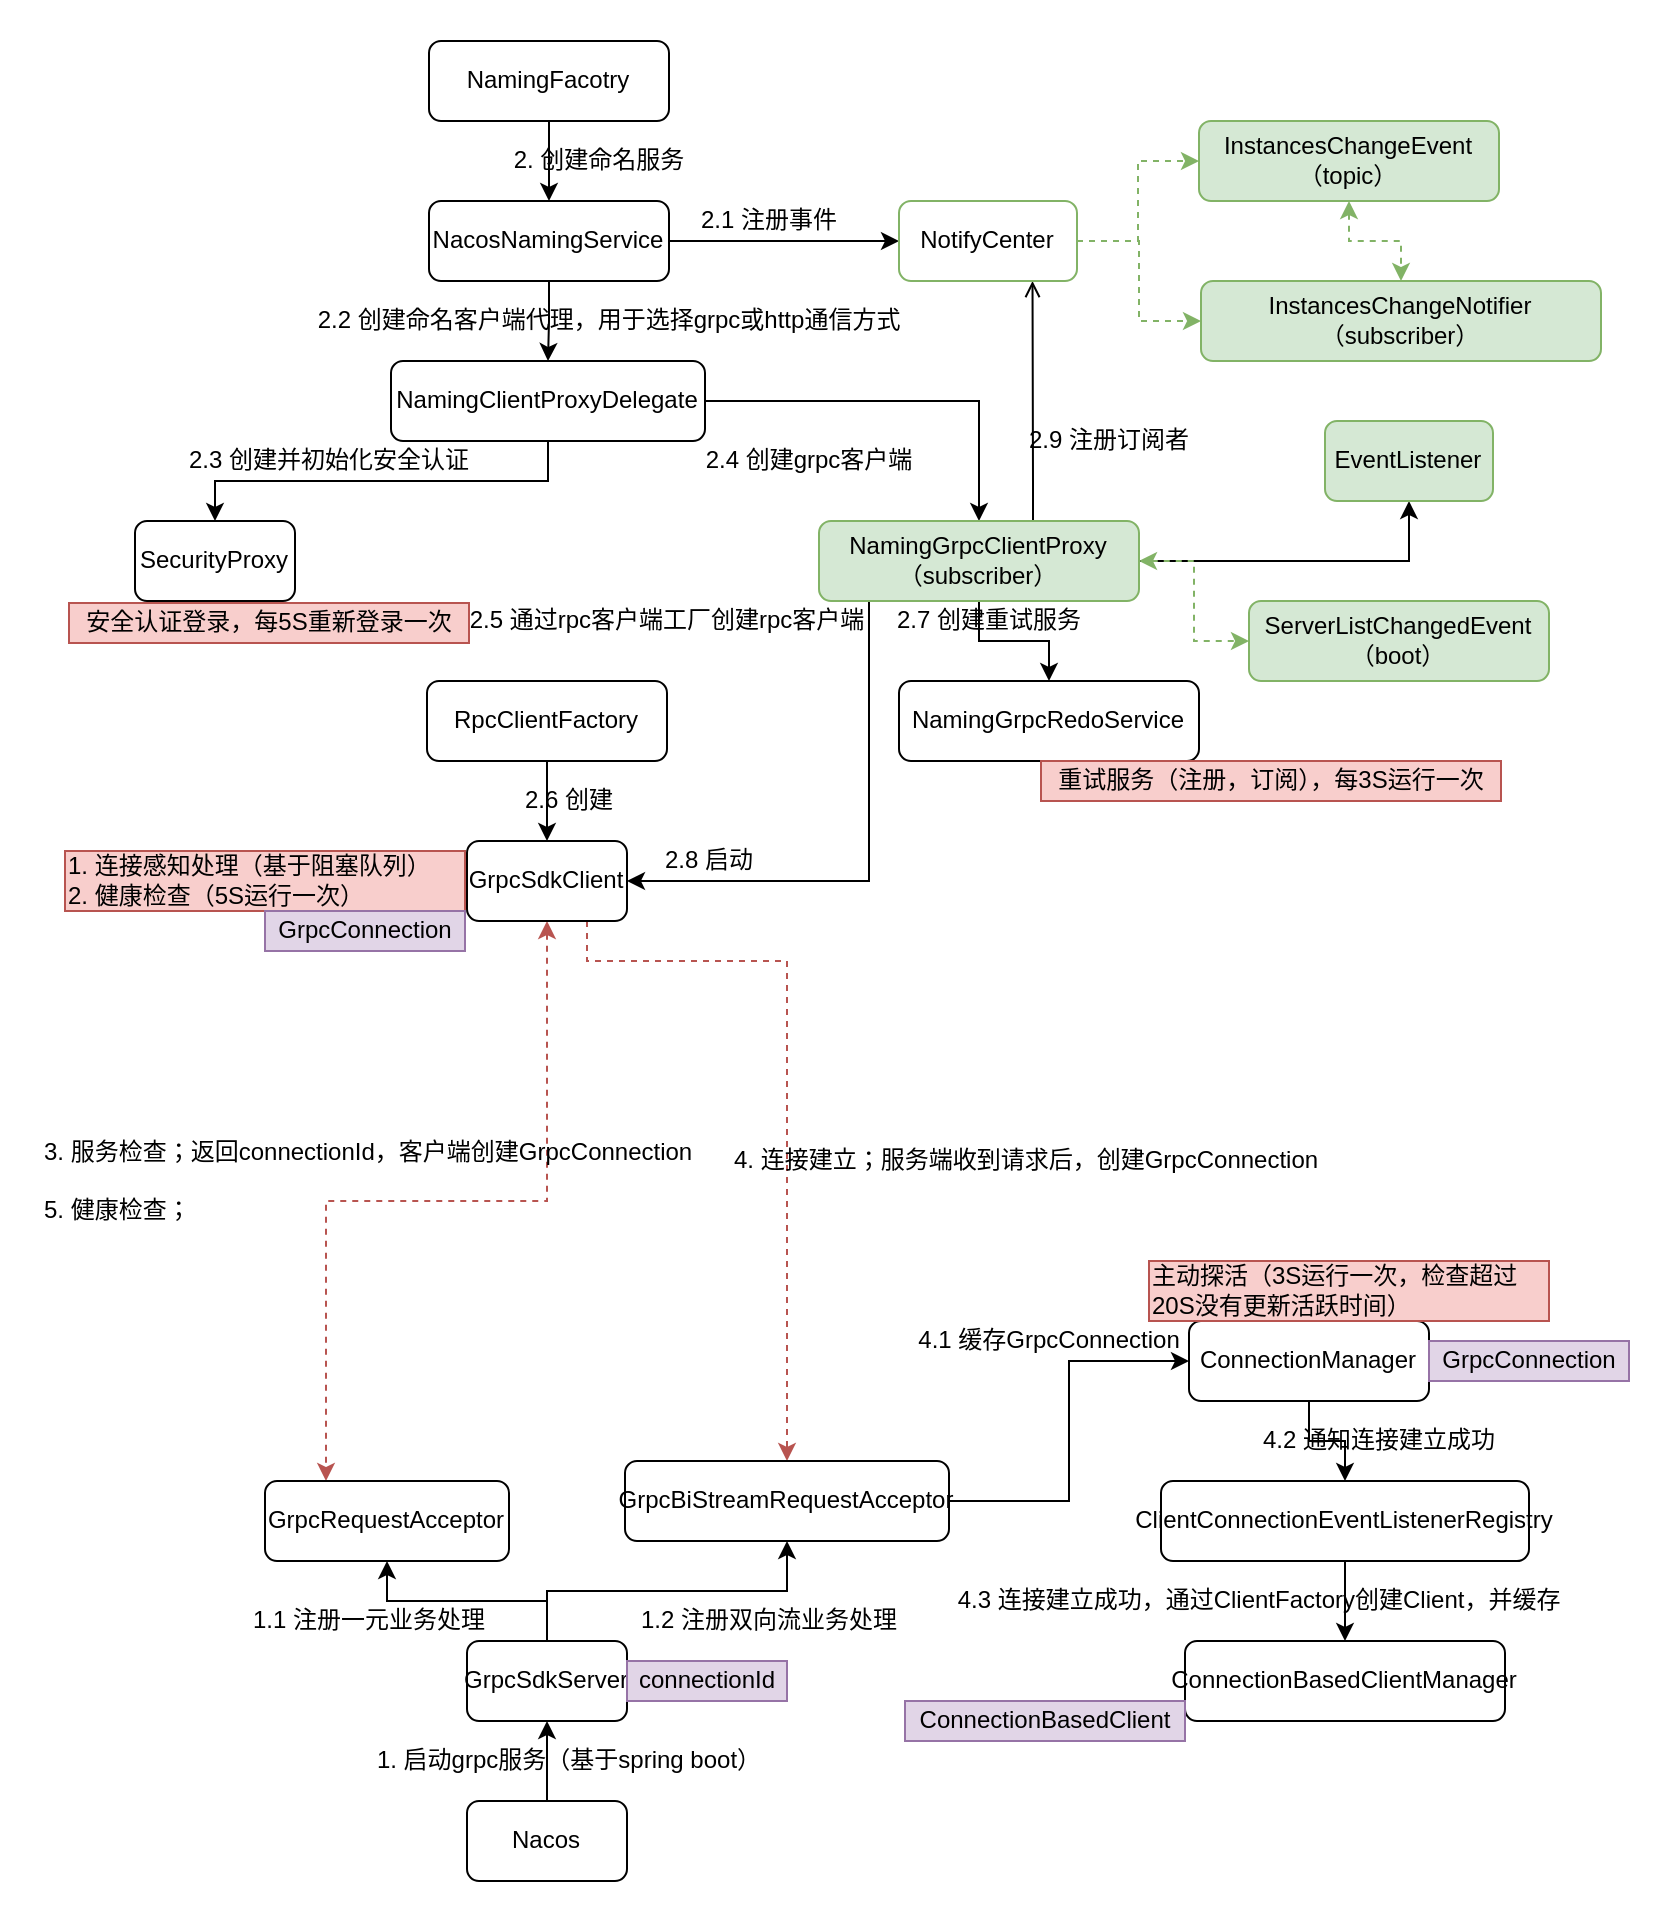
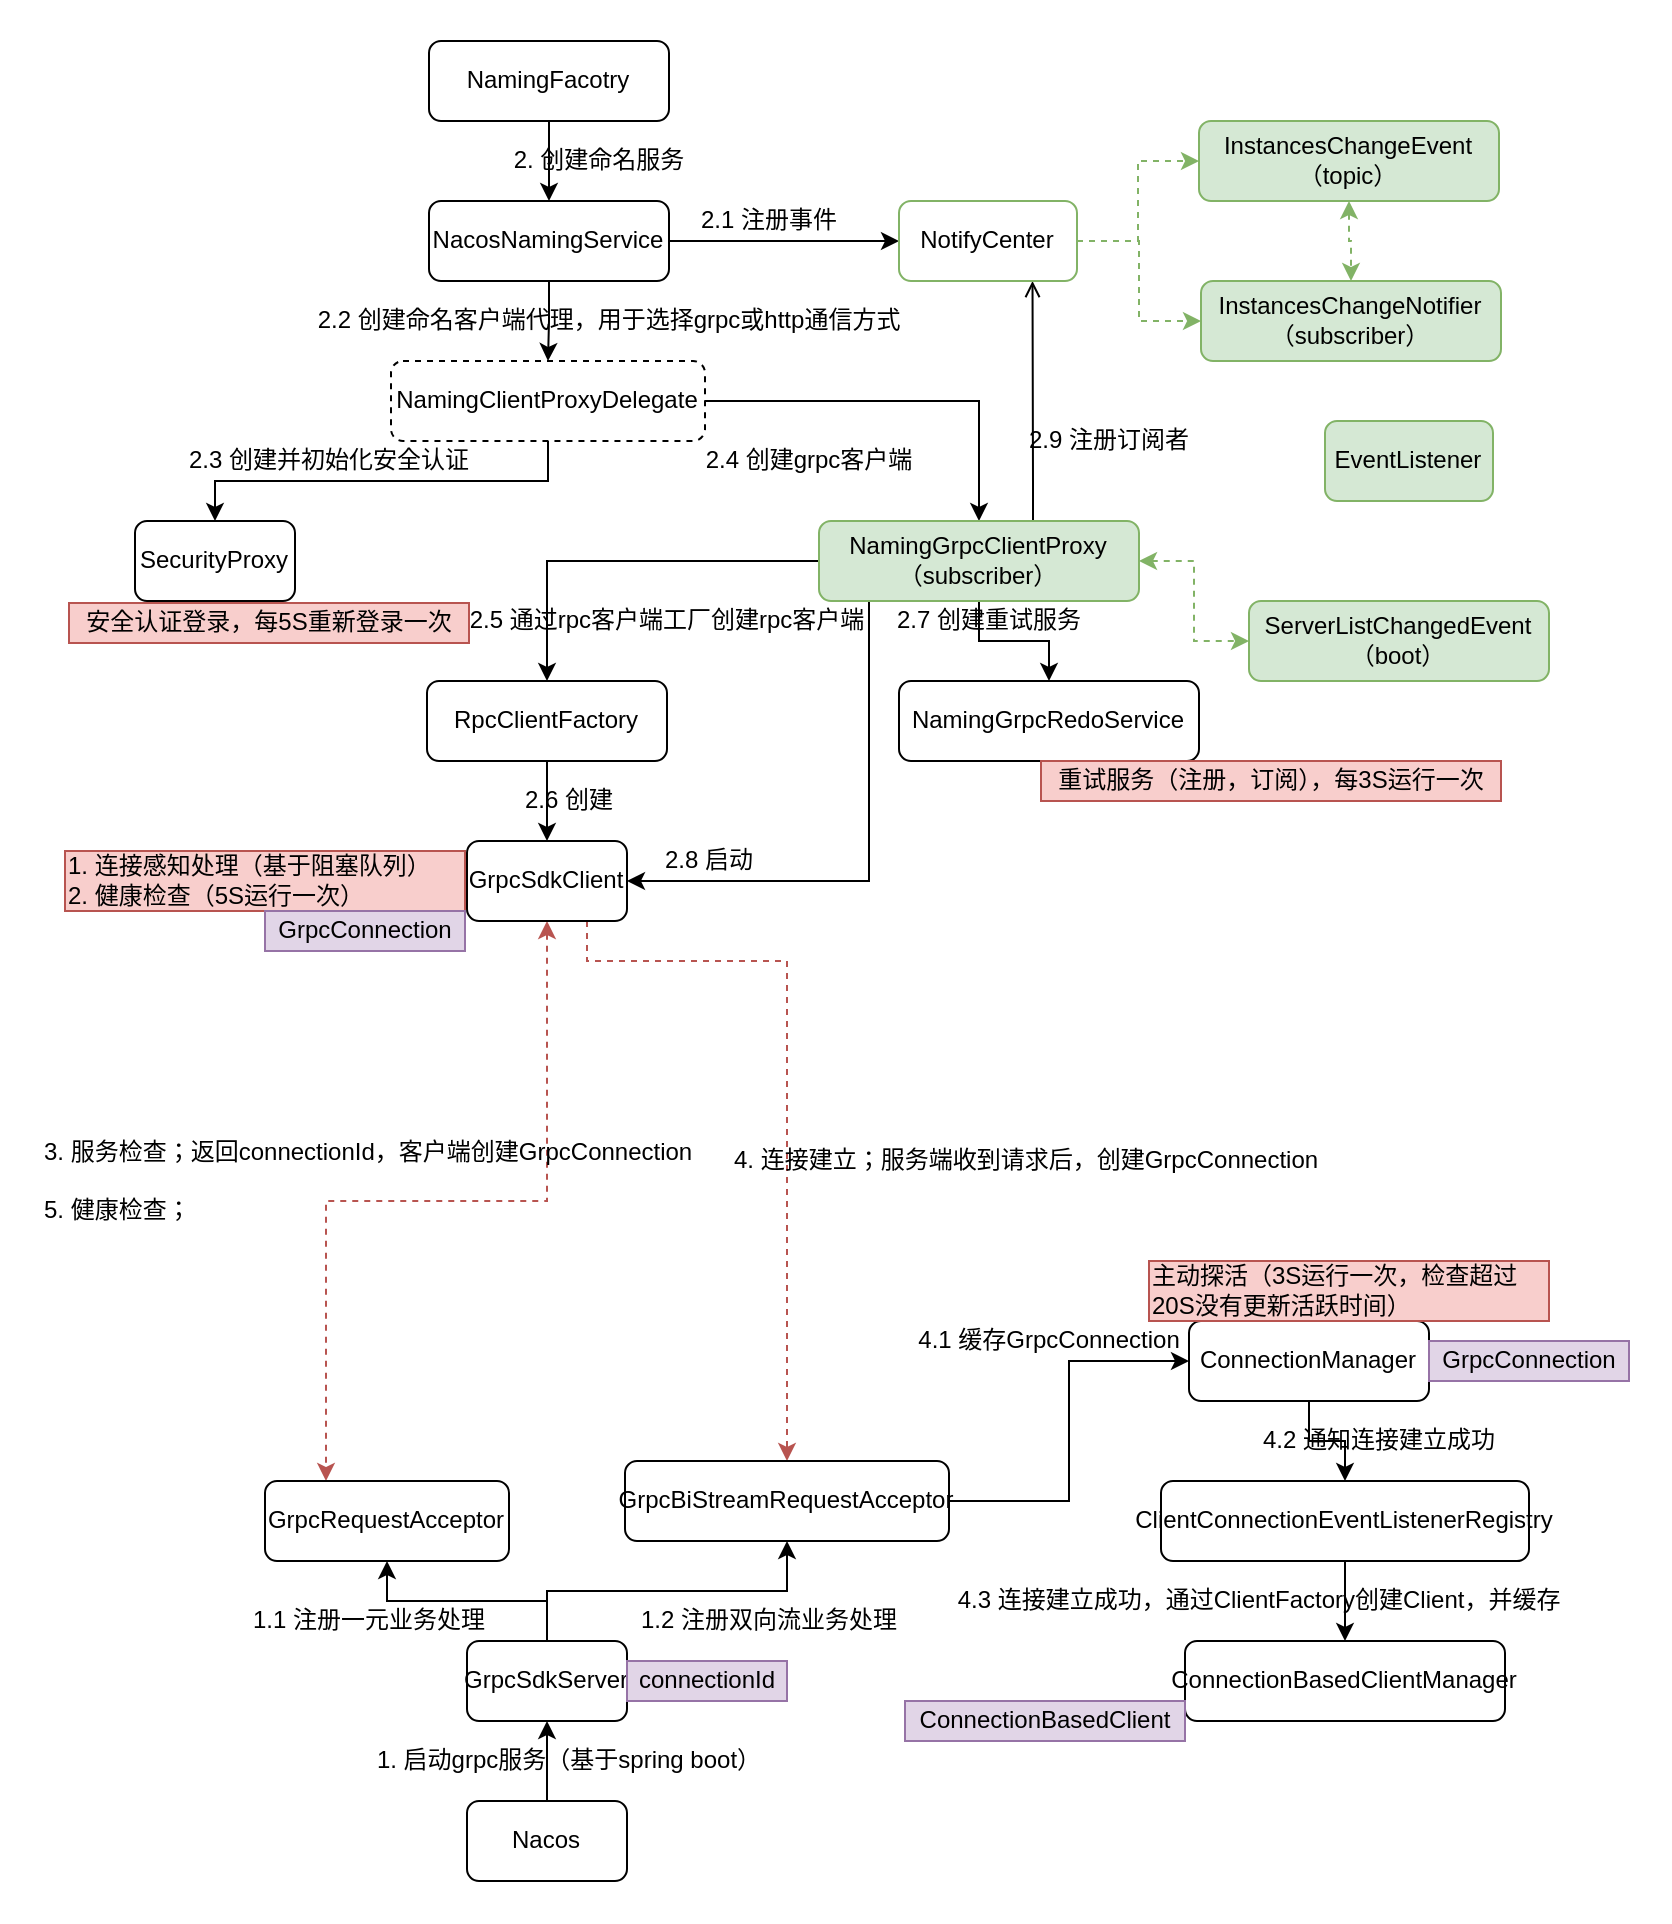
node "InstancesChangeNotifier （subscriber）": size 400x80 -> 300x80
node "NamingClientProxyDelegate": style solid -> dashed
edge "NamingGrpcClientProxy （subscriber）" -> "EventListener": now "NamingGrpcClientProxy （subscriber）" -> "RpcClientFactory"
